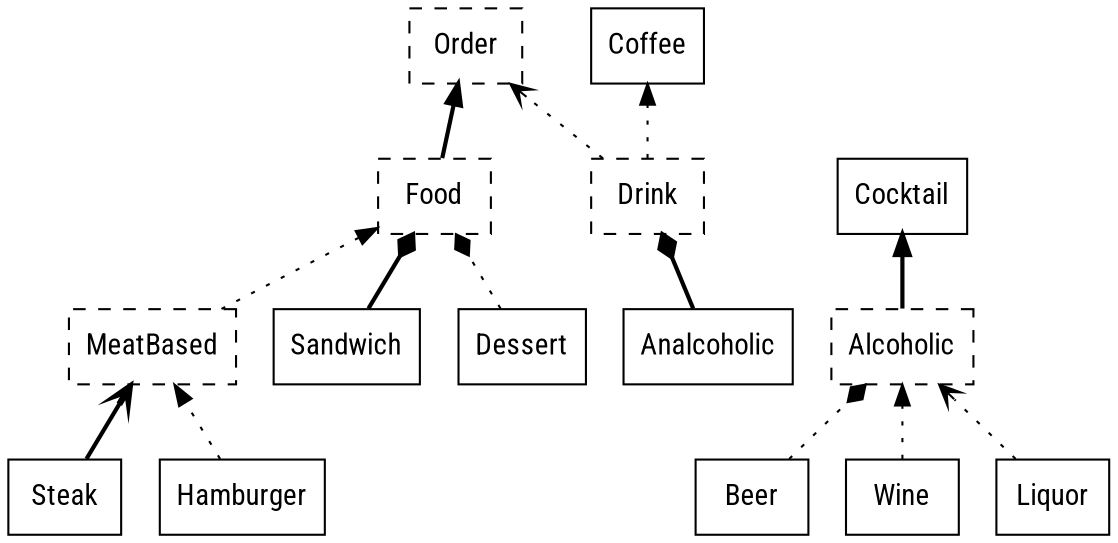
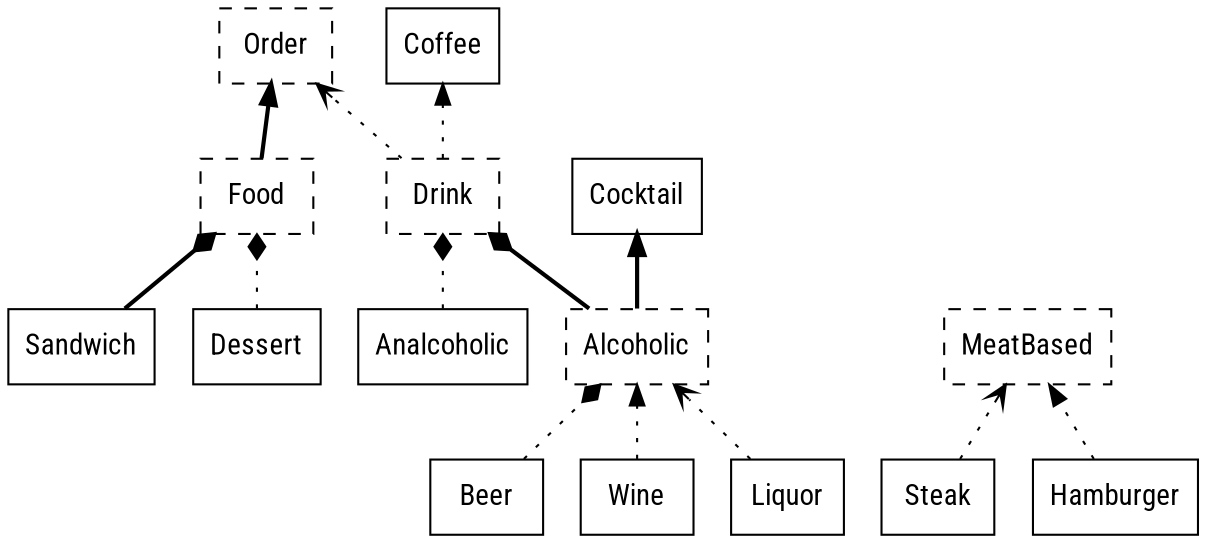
edge "MeatBased" -> "Food": removed
edge "Alcoholic" -> "Drink": added
edge "Analcoholic" -> "Drink": style bold -> dotted
edge "Steak" -> "MeatBased": style bold -> dotted
